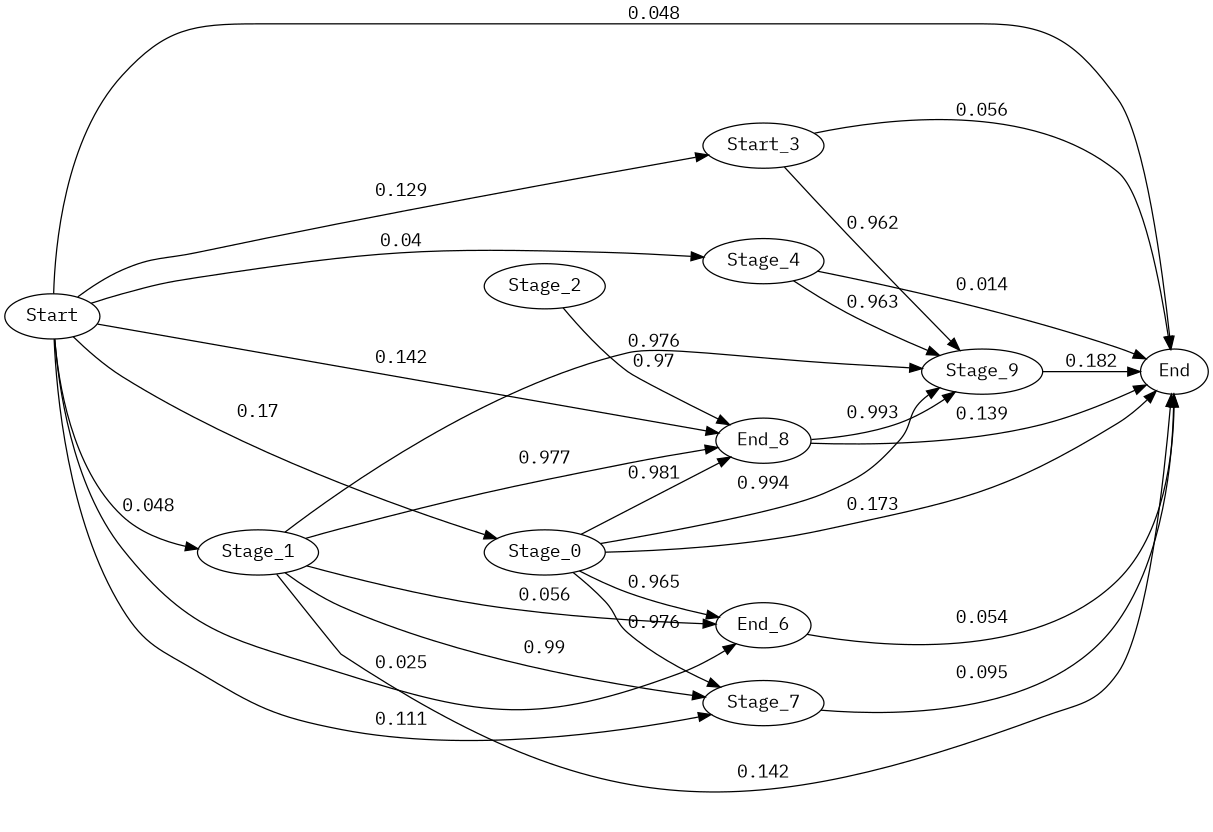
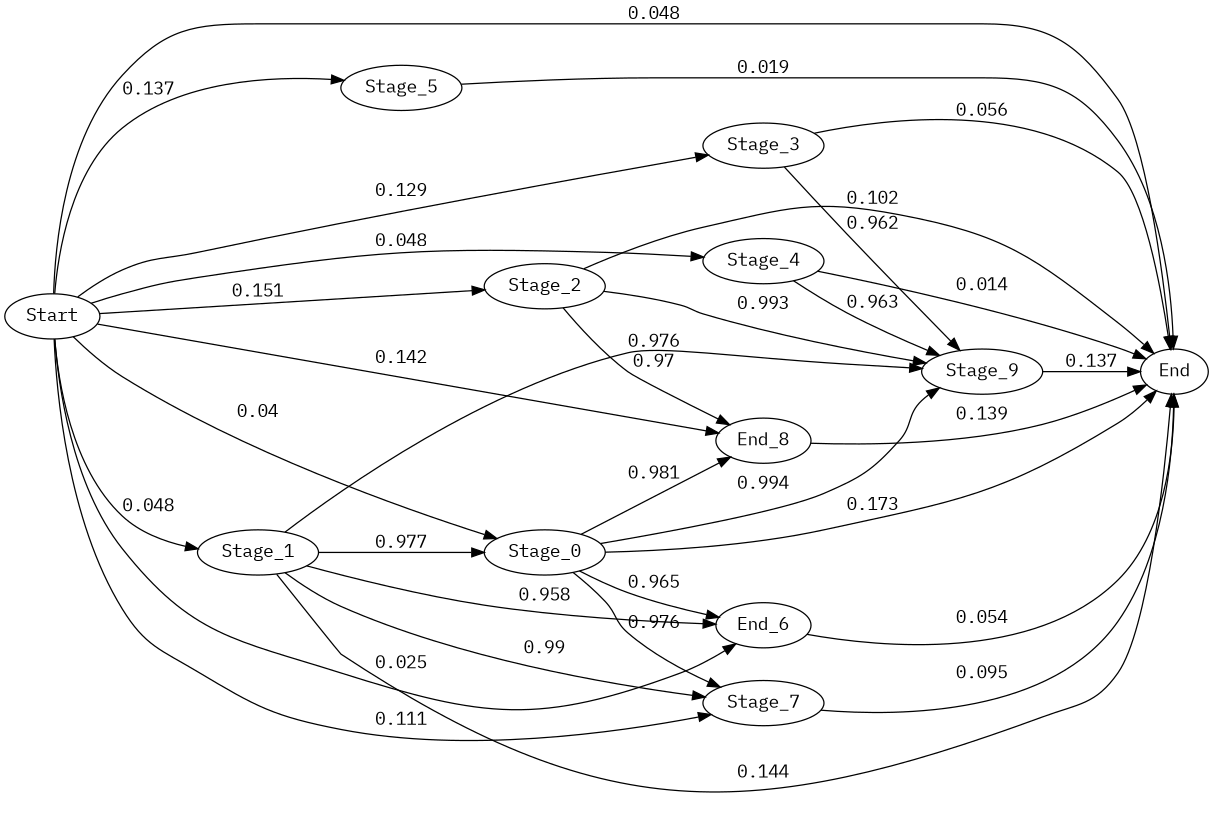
node "Stage_5": added
node "Start_3": label "Start_3" -> "Stage_3"
edge "Stage_2" -> "End": added, label "0.102"
edge "Start" -> "Stage_4": label "0.04" -> "0.048"
edge "Start" -> "Stage_2": added, label "0.151"
edge "Stage_9" -> "End": label "0.182" -> "0.137"
edge "Start" -> "Stage_0": label "0.17" -> "0.04"
edge "End_8" -> "Stage_9": now "Stage_2" -> "Stage_9"
edge "Stage_1" -> "End_8": now "Stage_1" -> "Stage_0"
edge "Stage_1" -> "End_6": label "0.056" -> "0.958"
edge "Stage_1" -> "End": label "0.142" -> "0.144"
